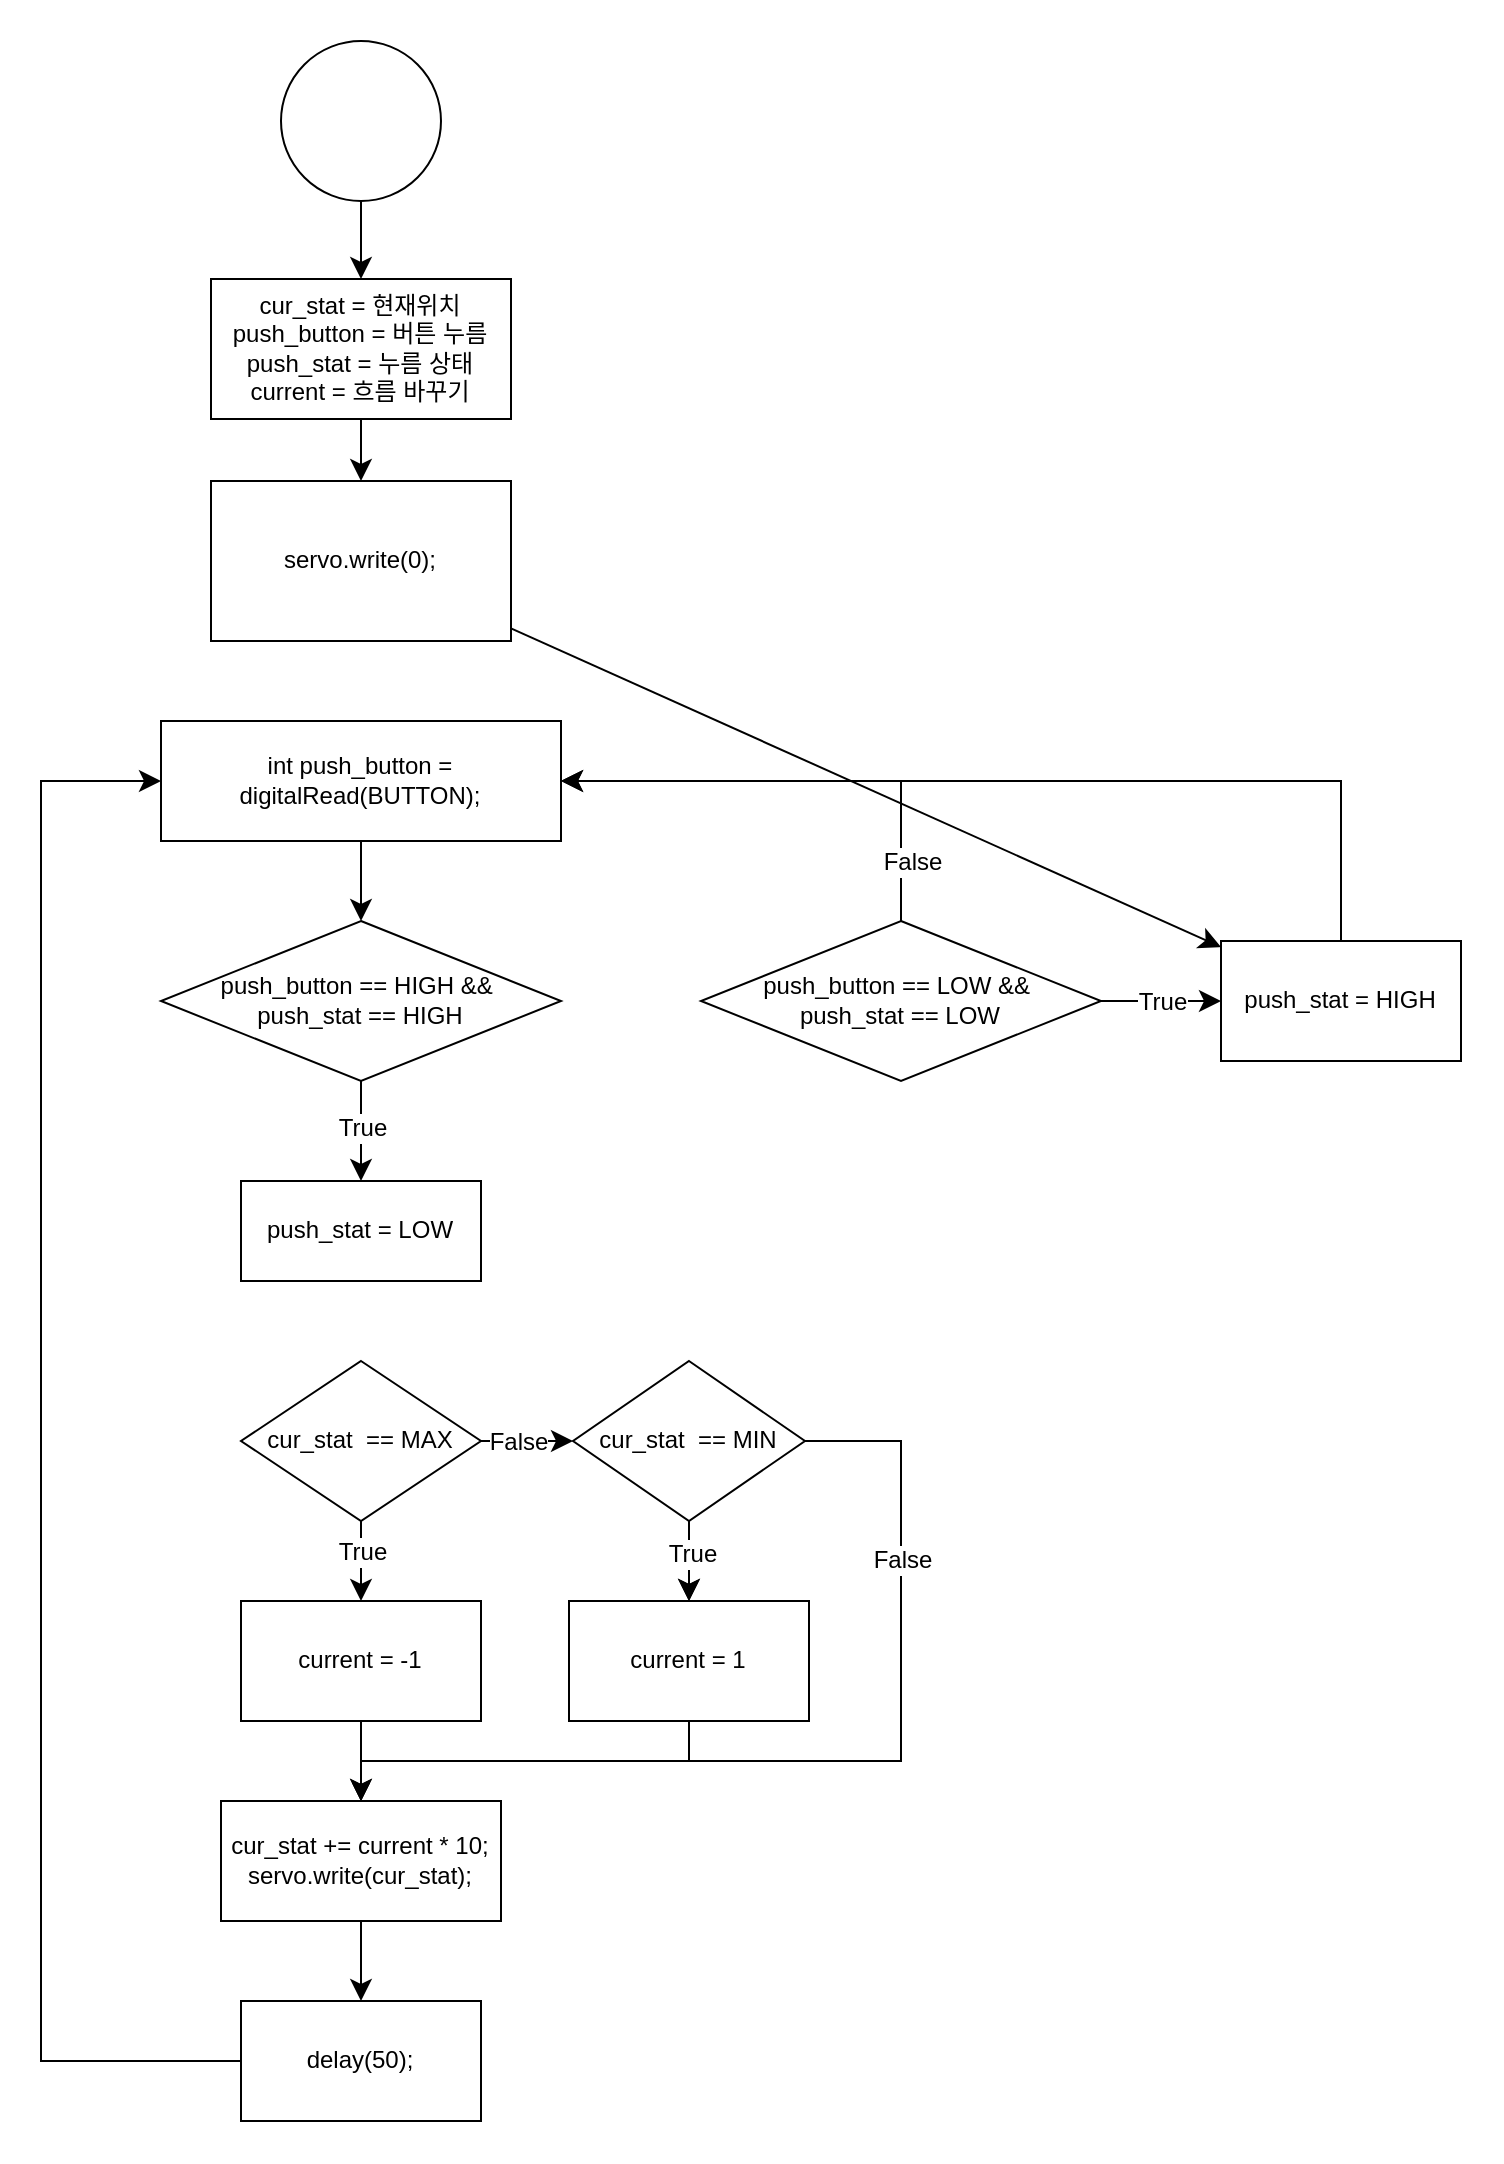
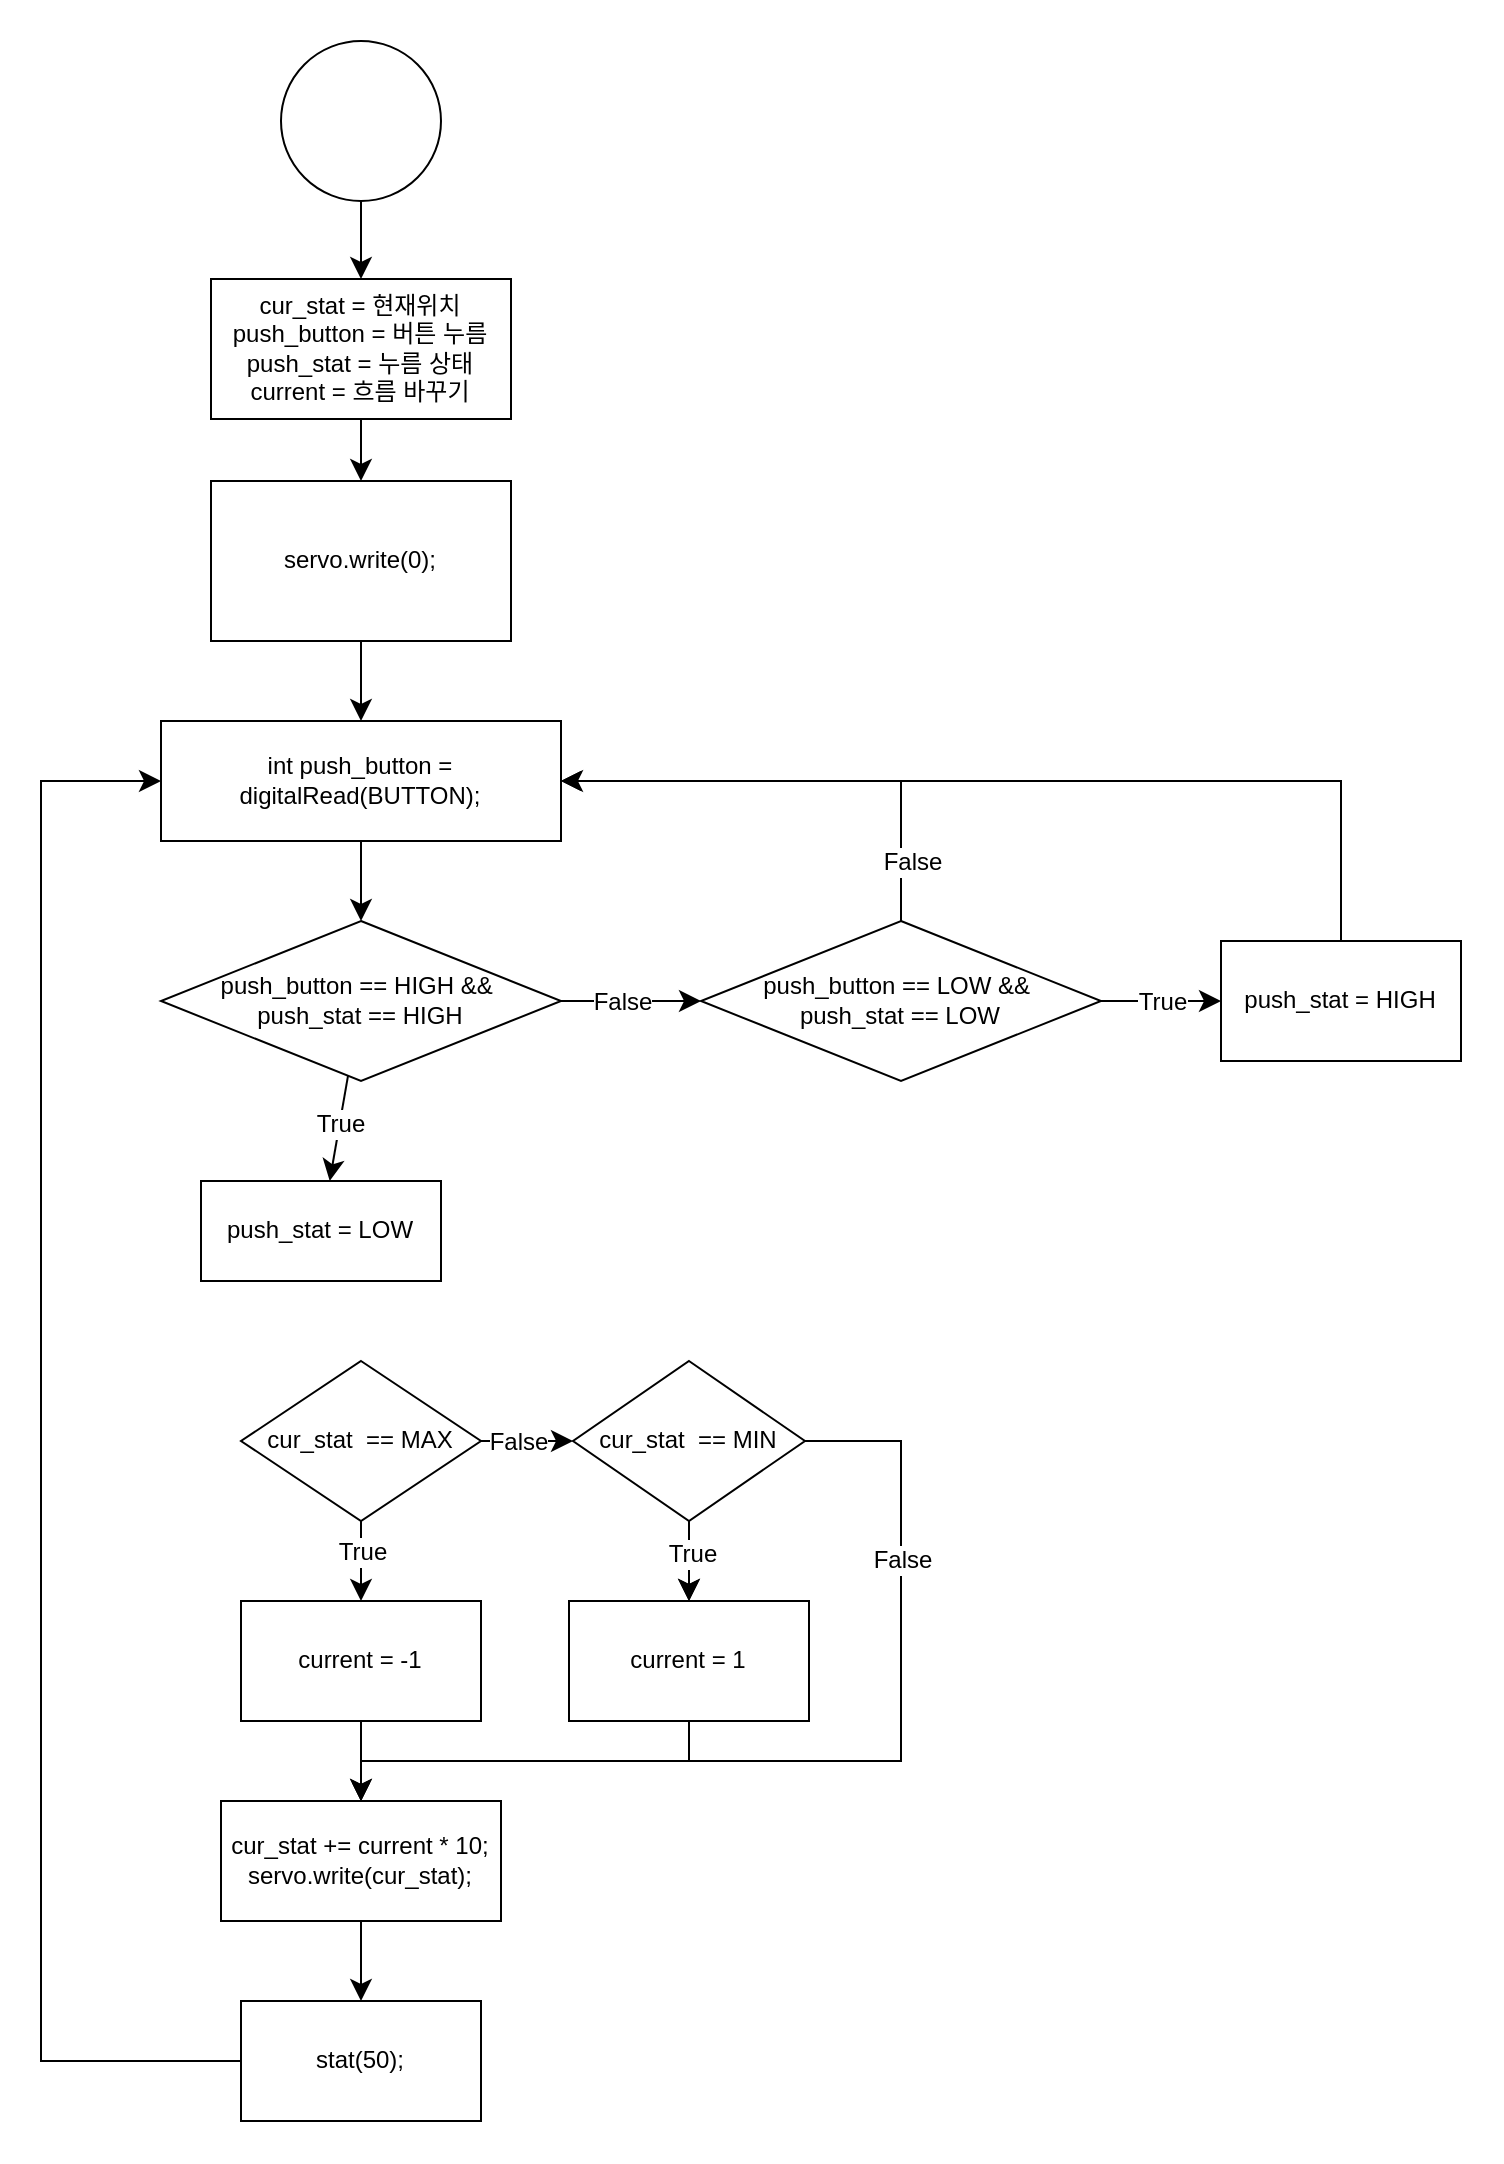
edge "servo.write(0);" -> "push_stat = HIGH": now "servo.write(0);" -> "int push_button = digitalRead(BUTTON);"
edge "push_button == LOW && push_stat == LOW" -> "int push_button = digitalRead(BUTTON);": arrowhead classic -> open
edge "push_button == HIGH && push_stat == HIGH" -> "push_button == LOW && push_stat == LOW": added, label "False"
node "push_stat = LOW": moved (361, 1231) -> (321, 1231)
node "delay(50);": label "delay(50);" -> "stat(50);"
